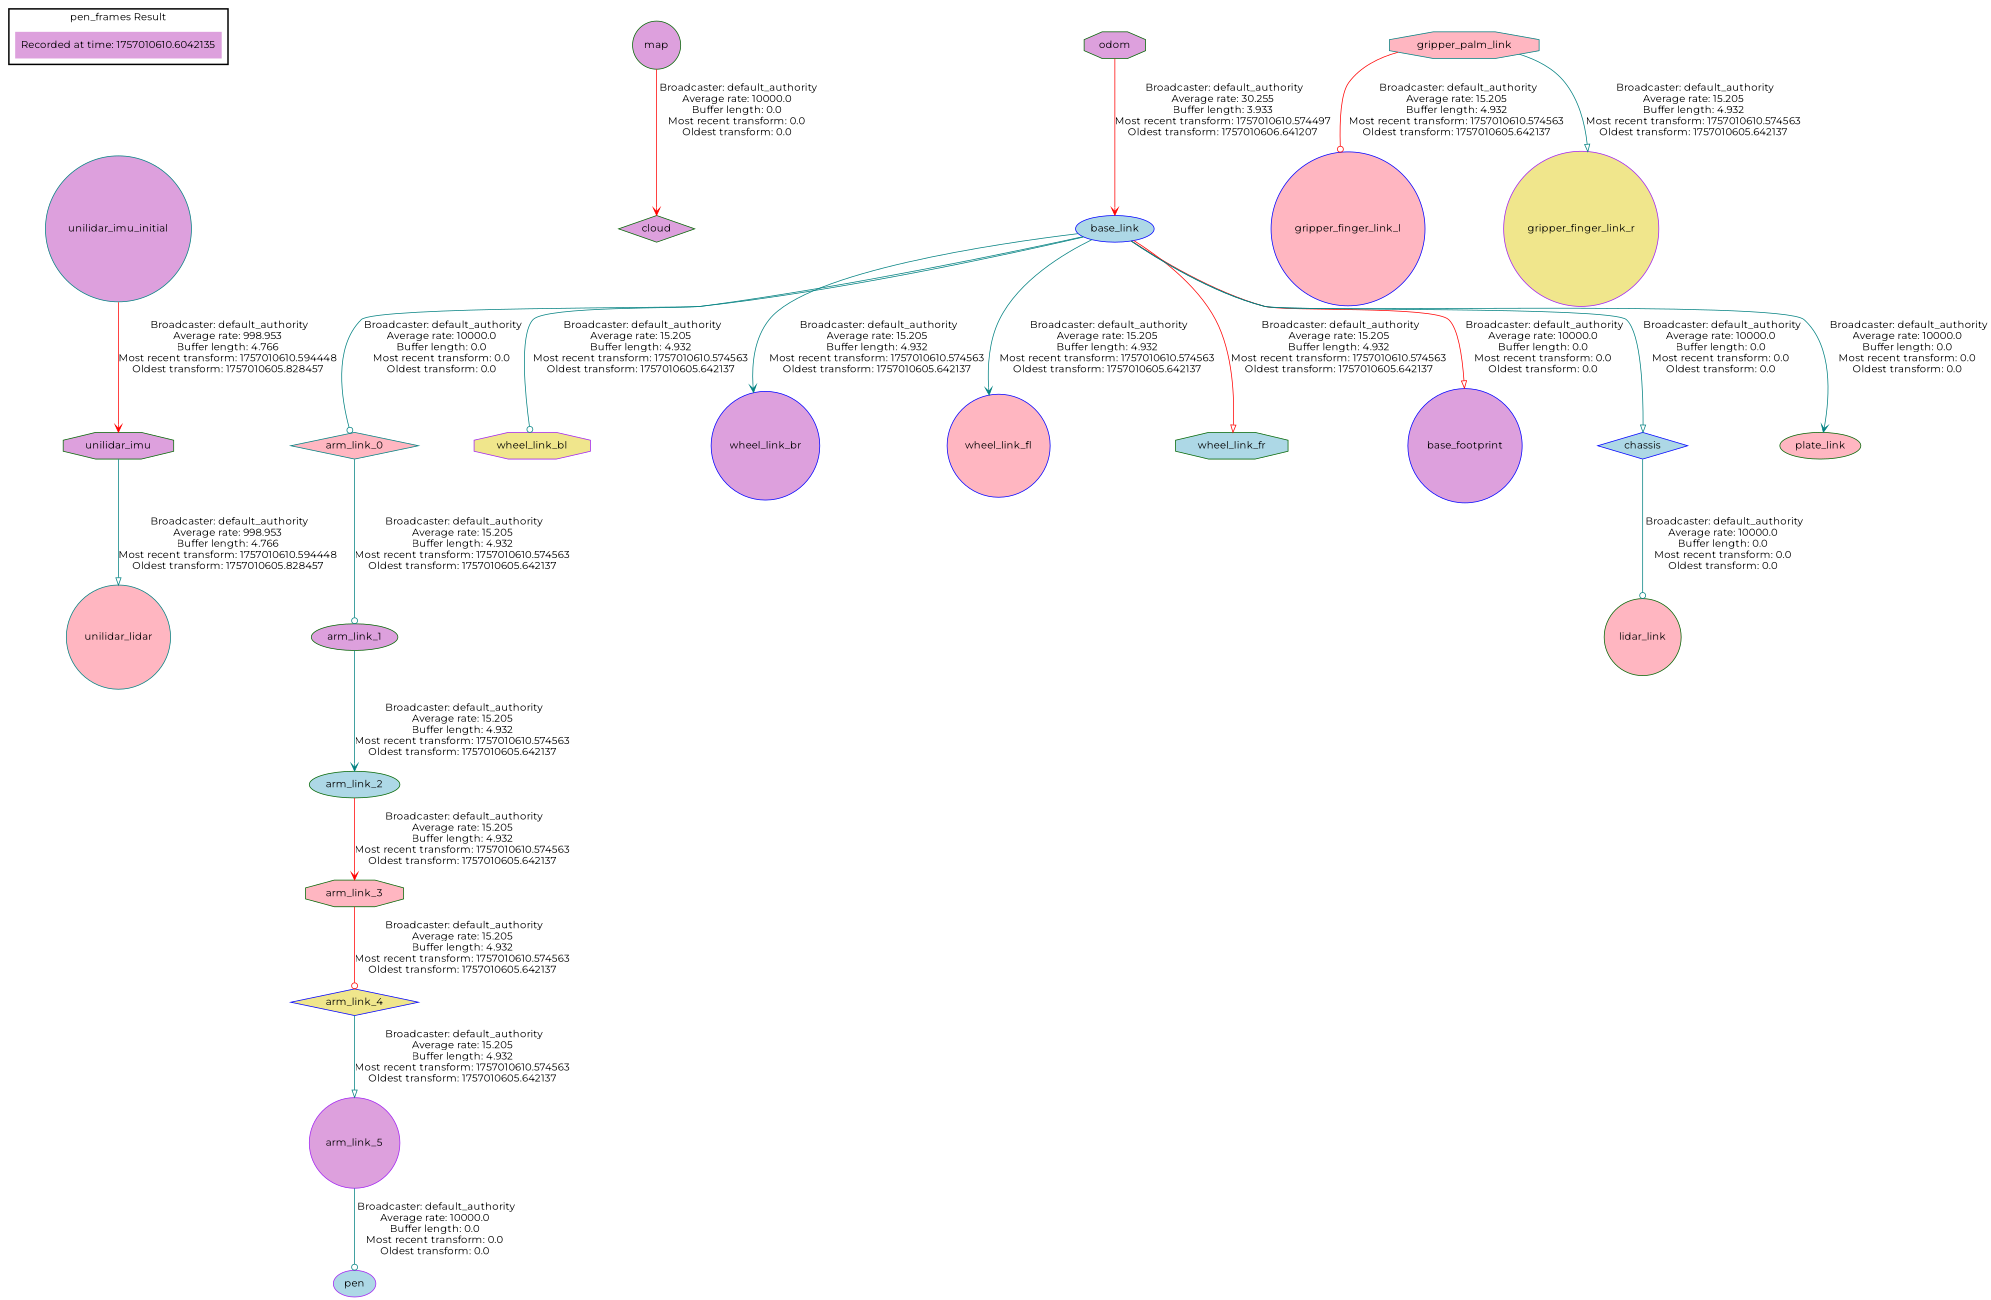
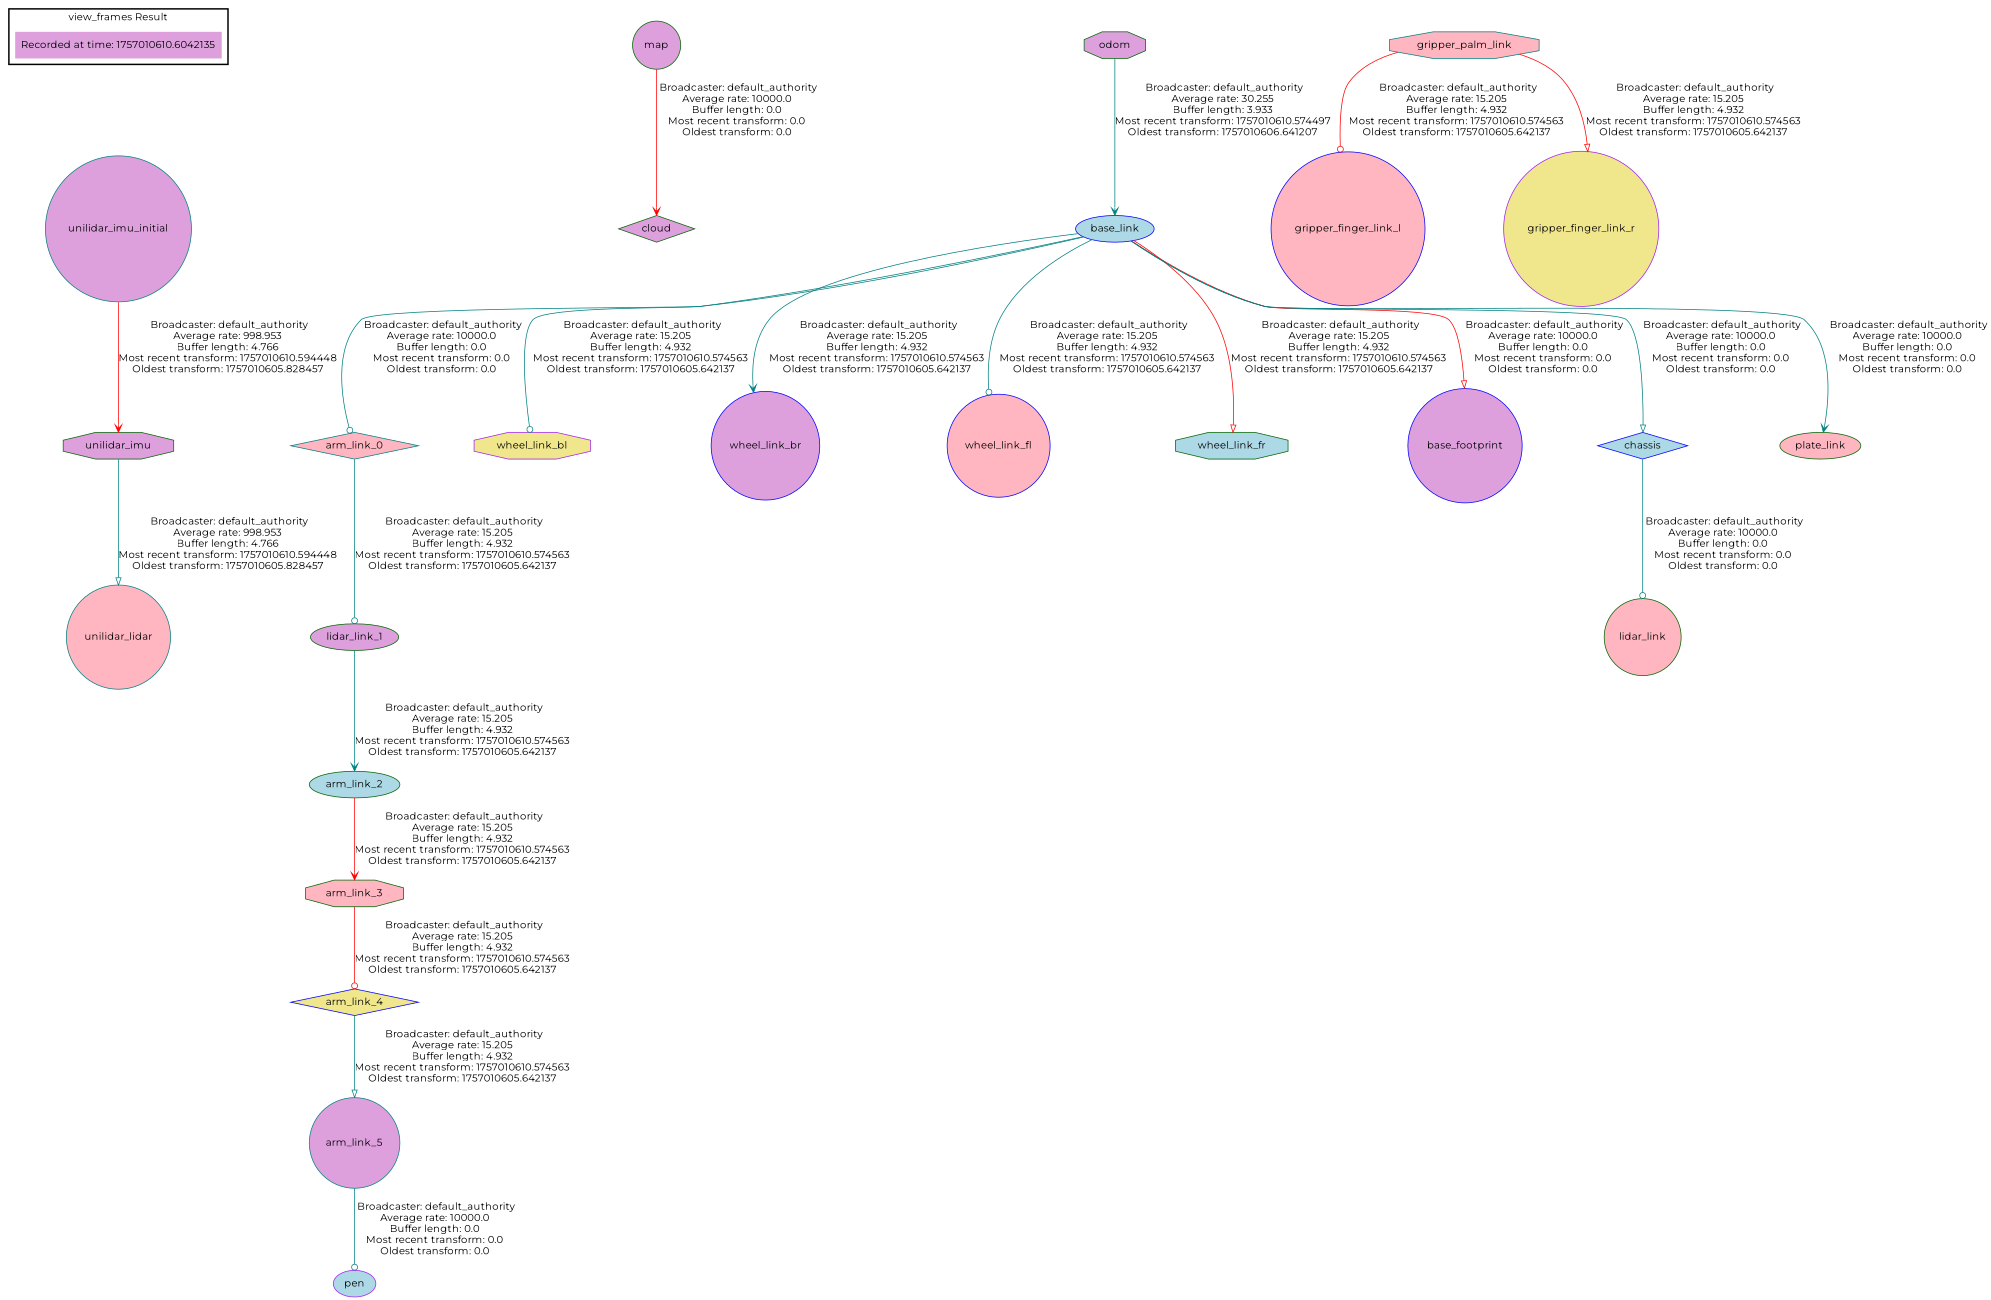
cluster "pen_frames Result": label "pen_frames Result" -> "view_frames Result"
edge "gripper_palm_link" -> "gripper_finger_link_r": color teal -> red
edge "odom" -> "base_link": color red -> teal
edge "base_link" -> "wheel_link_fl": arrowhead vee -> odot
node "arm_link_1": label "arm_link_1" -> "lidar_link_1"
node "arm_link_5": color purple -> teal
